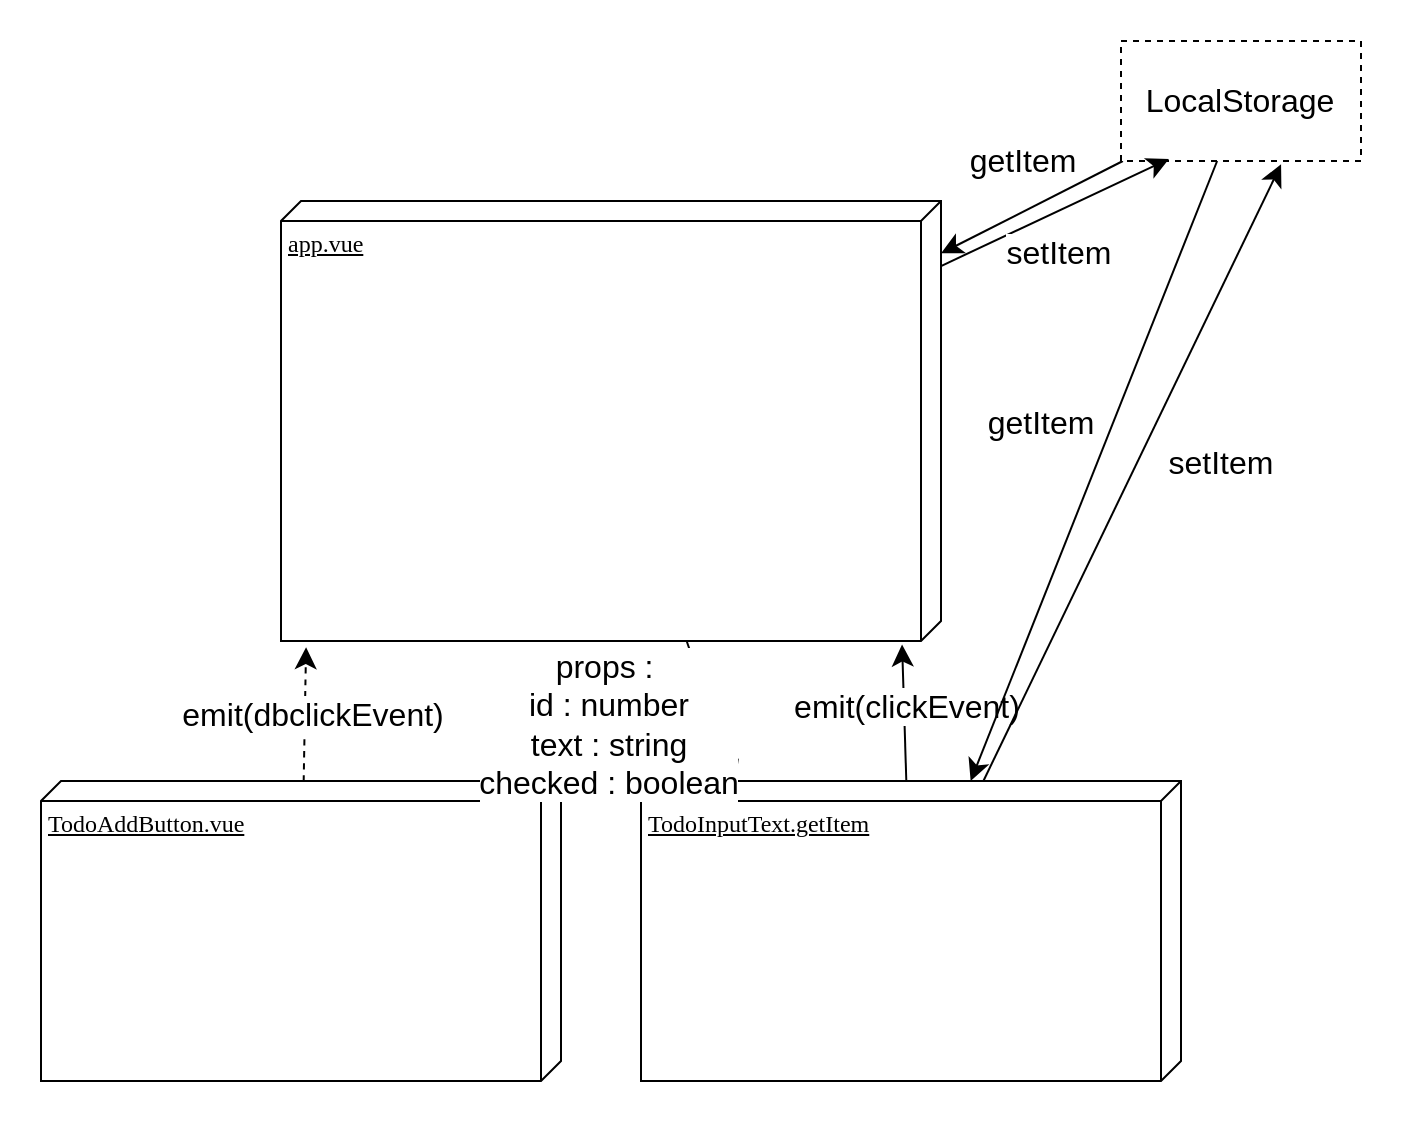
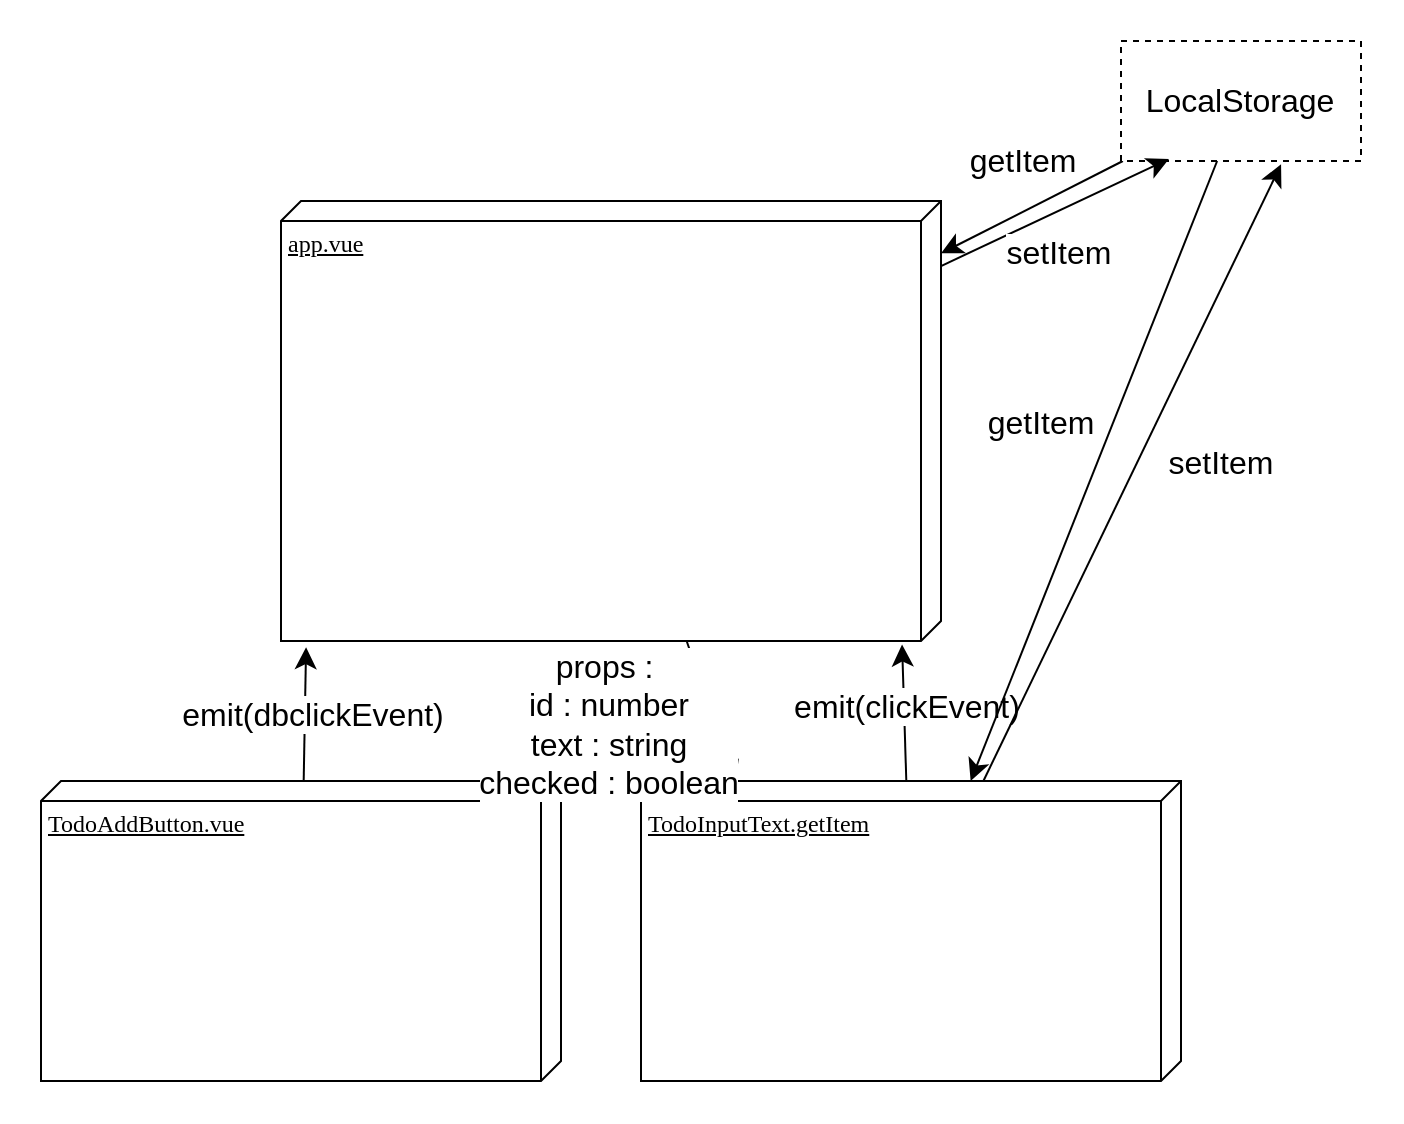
edge "TodoAddButton.vue" -> "app.vue": style dashed -> solid
